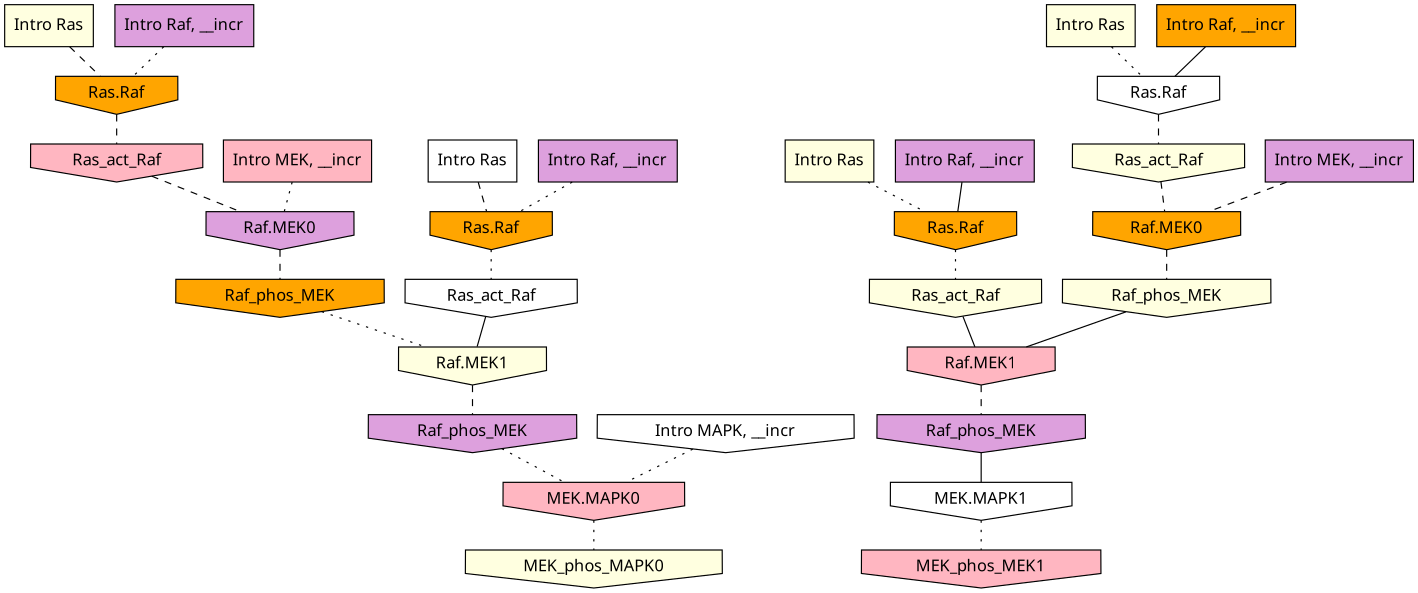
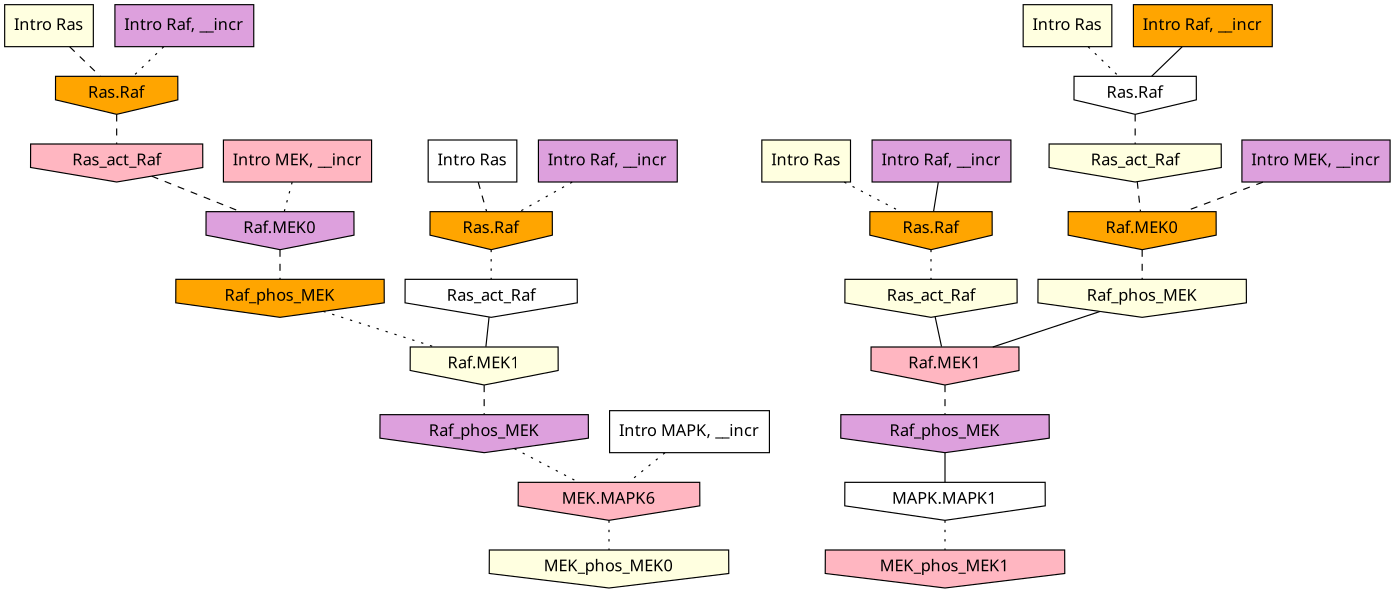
node "Intro MAPK, __incr": shape invhouse -> box
node "MEK.MAPK0": label "MEK.MAPK0" -> "MEK.MAPK6"
node "MEK.MAPK1": label "MEK.MAPK1" -> "MAPK.MAPK1"
node "MEK_phos_MAPK0": label "MEK_phos_MAPK0" -> "MEK_phos_MEK0"
